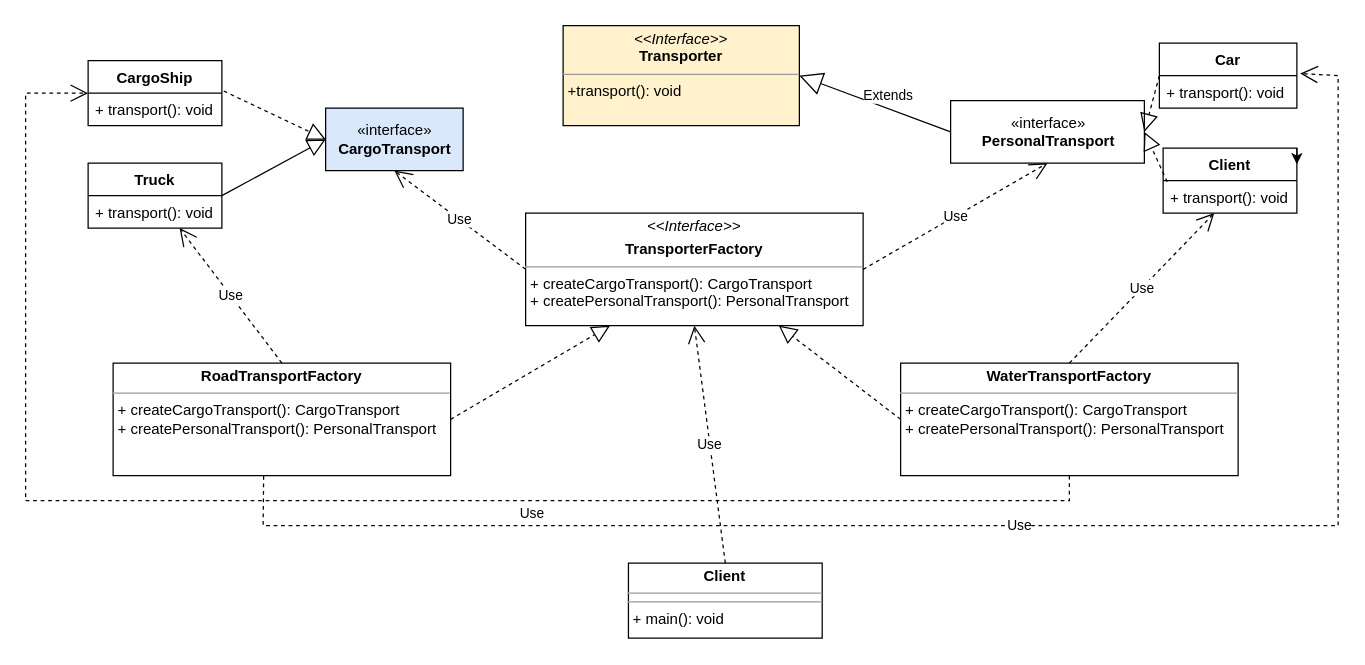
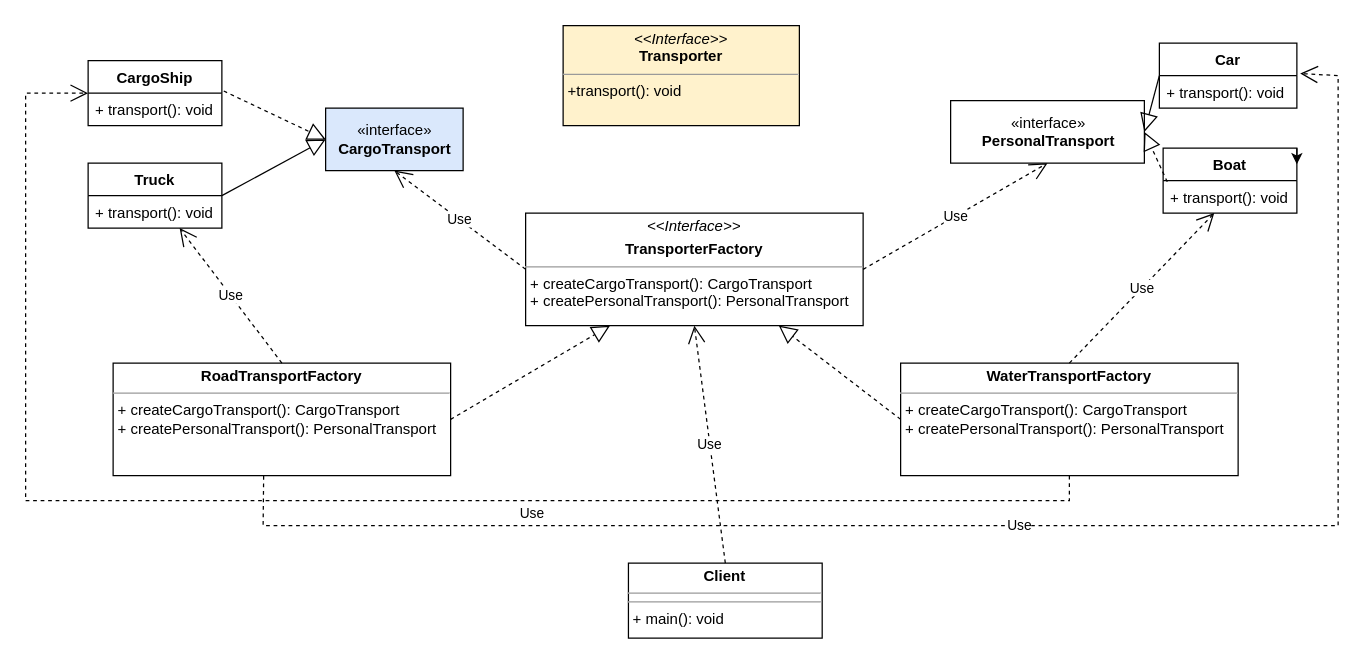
edge "Car" -> "«interface» PersonalTransport": style dashed -> solid
edge "«interface» PersonalTransport" -> "<<Interface>> Transporter +transport(): void": removed, label "Extends"
node "Client": label "Client" -> "Boat"
